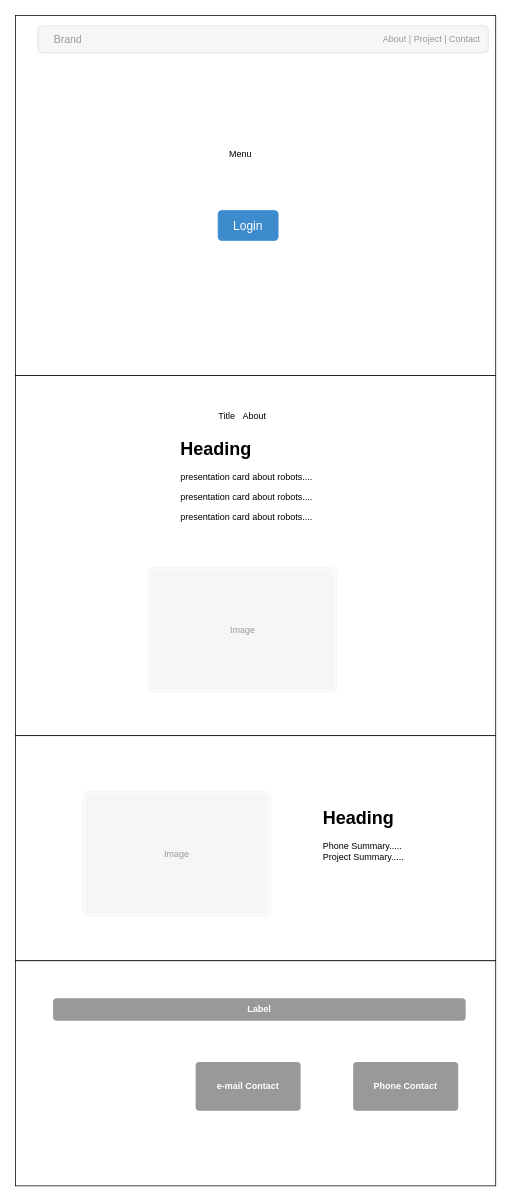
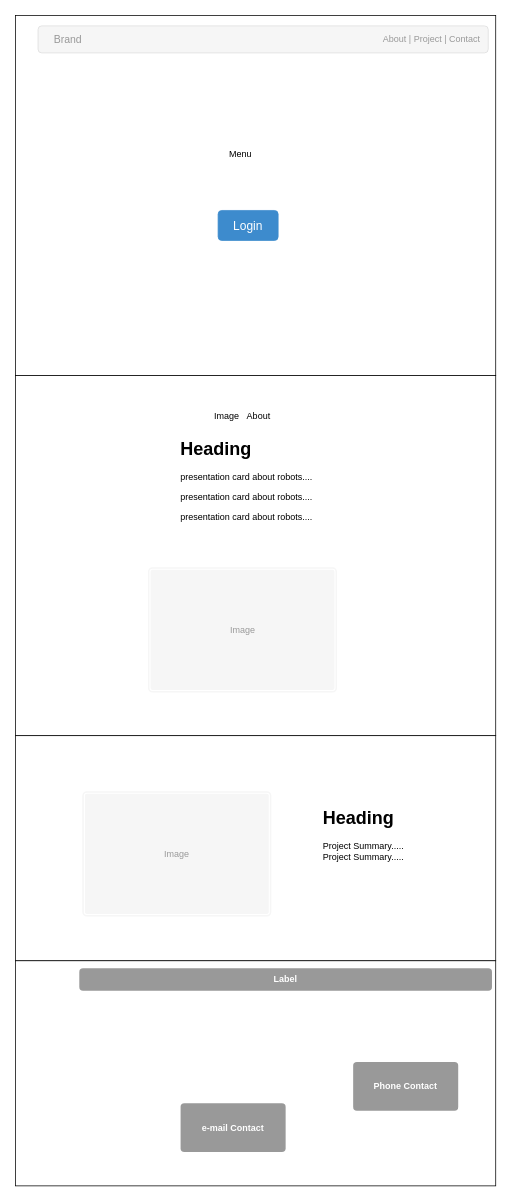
node "Title About": label "Title About" -> "Image About"
node "HeadingPhone Summary..... Project Summary.....": label "HeadingPhone Summary..... Project Summary....." -> "HeadingProject Summary..... Project Summary....."
node "Label": moved (259, 1009) -> (285, 979)
node "e-mail Contact": moved (248, 1086) -> (233, 1127)
